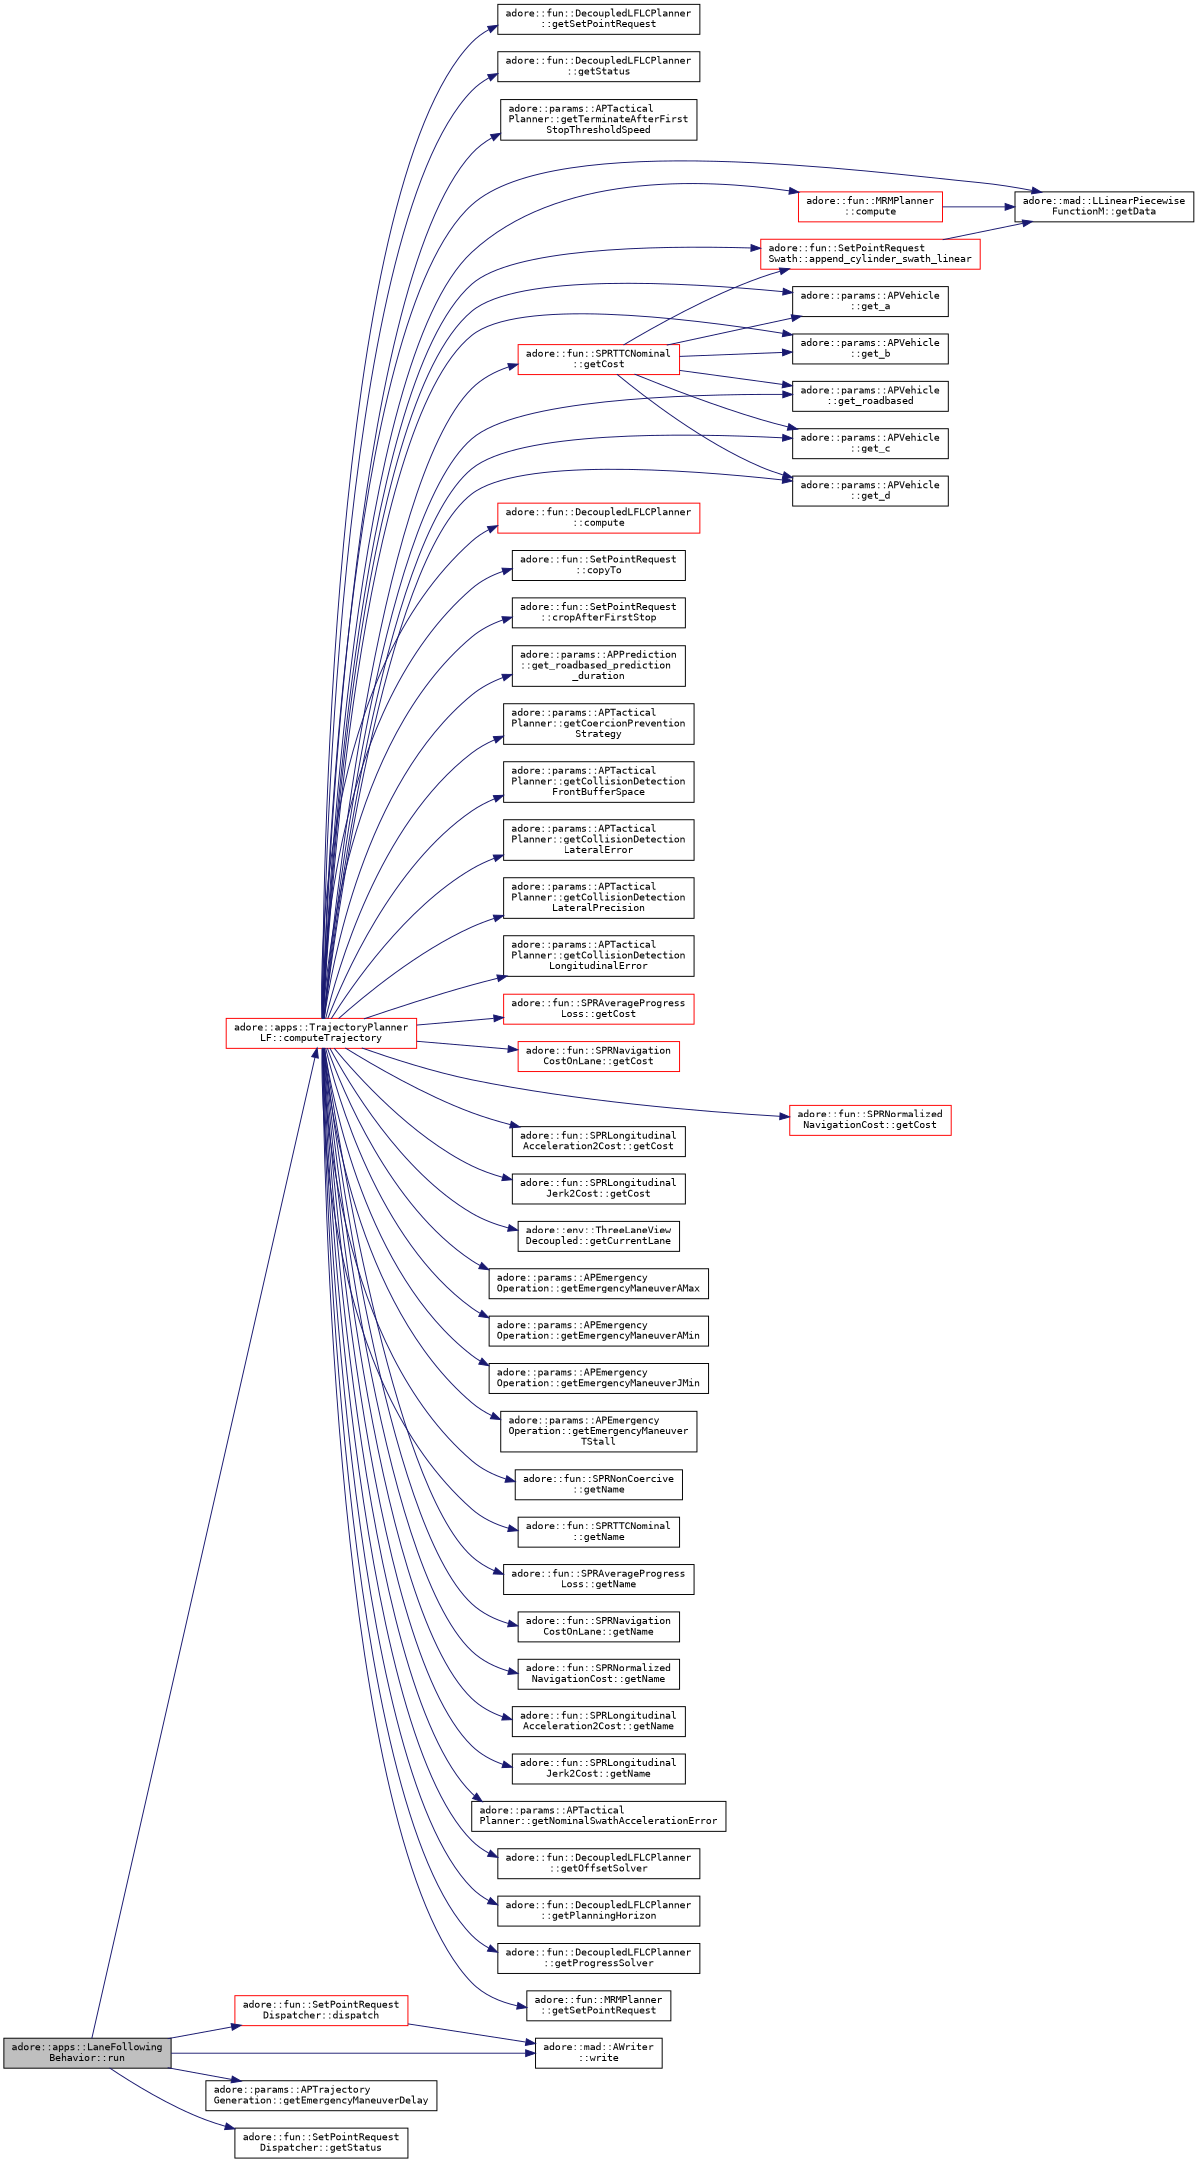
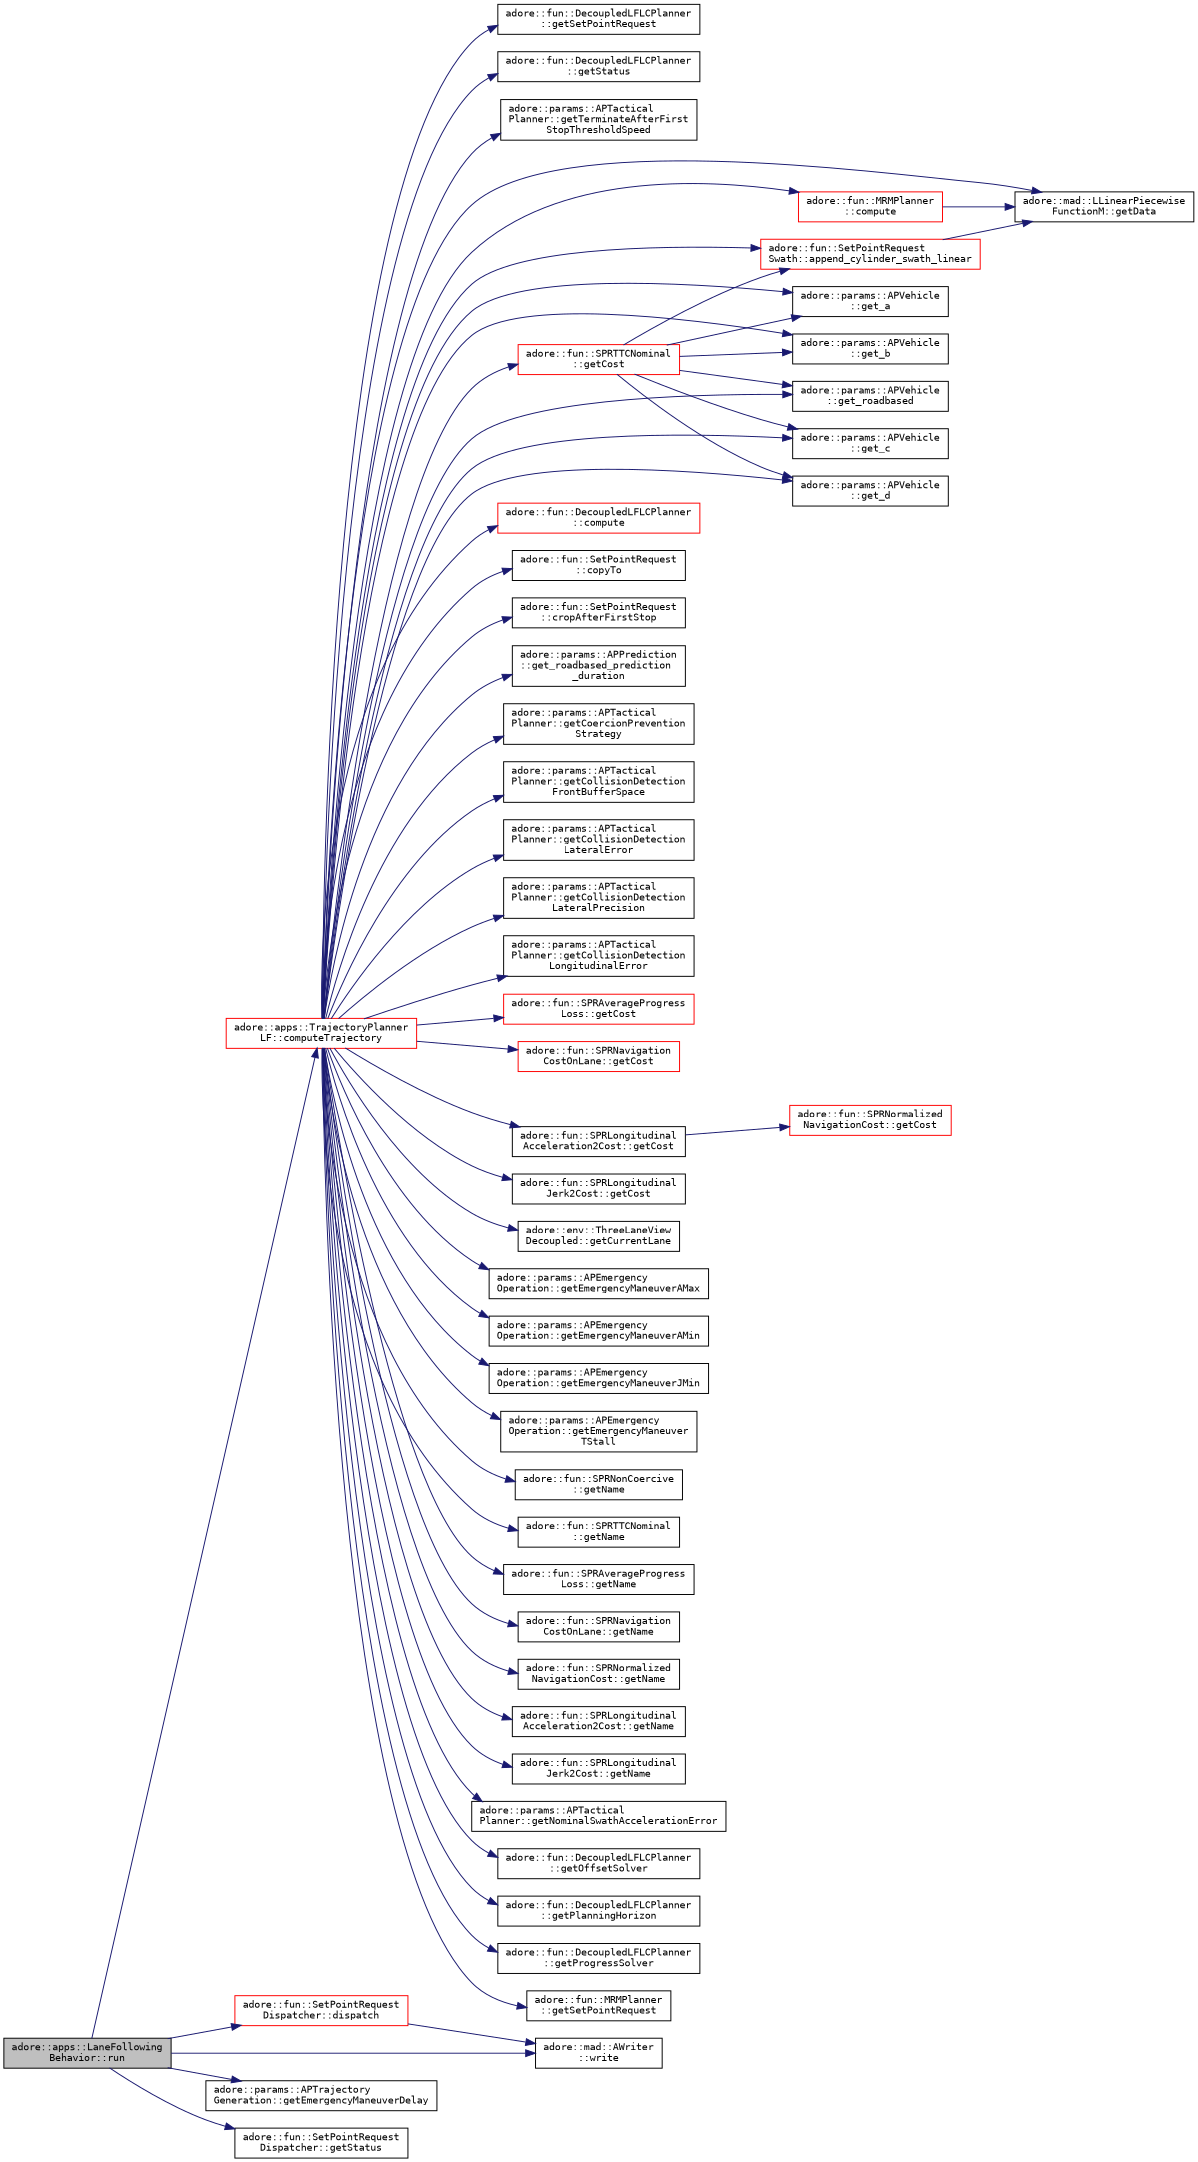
edge "adore::apps::TrajectoryPlanner LF::computeTrajectory" -> "adore::fun::SPRNormalized NavigationCost::getCost": now "adore::fun::SPRLongitudinal Acceleration2Cost::getCost" -> "adore::fun::SPRNormalized NavigationCost::getCost"
